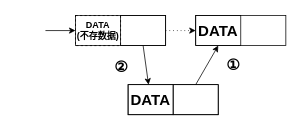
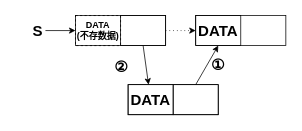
node "S": added
node "①": moved (233, 64) -> (218, 64)
